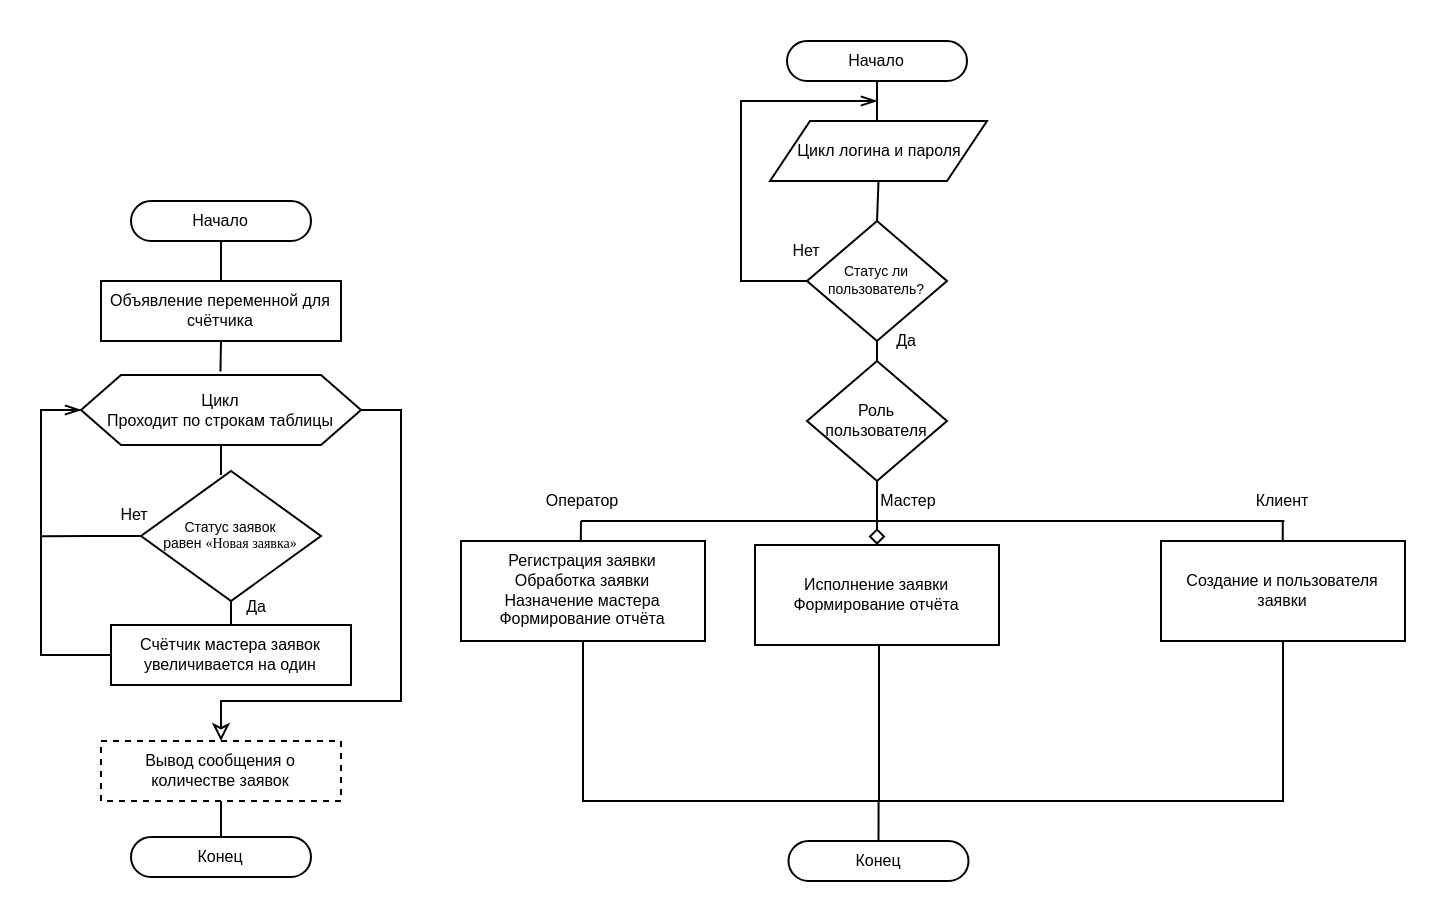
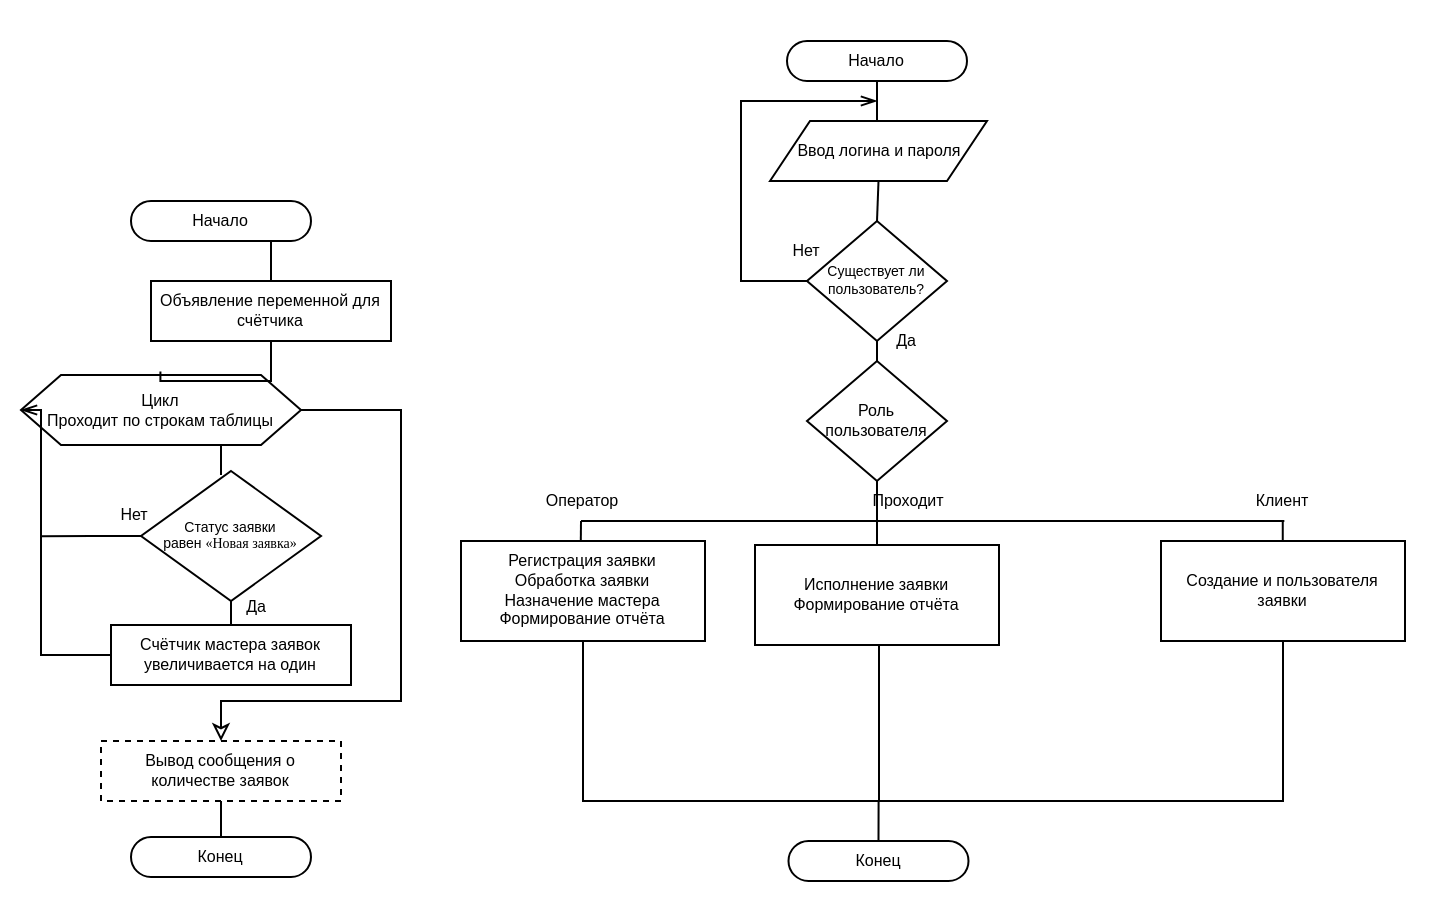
node "Цикл логина и пароля": label "Цикл логина и пароля" -> "Ввод логина и пароля"
node "Статус ли пользователь?": label "Статус ли пользователь?" -> "Существует ли пользователь?"
node "Объявление переменной для счётчика": moved (221, 311) -> (271, 311)
node "Цикл Проходит по строкам таблицы": moved (221, 410) -> (161, 410)
node "Мастер": label "Мастер" -> "Проходит"
edge "Роль пользователя" -> "Исполнение заявки Формирование отчёта": arrowhead diamond -> none
node "Статус заявок равен «Новая заявка»": label "Статус заявок равен «Новая заявка»" -> "Статус заявки равен «Новая заявка»"
